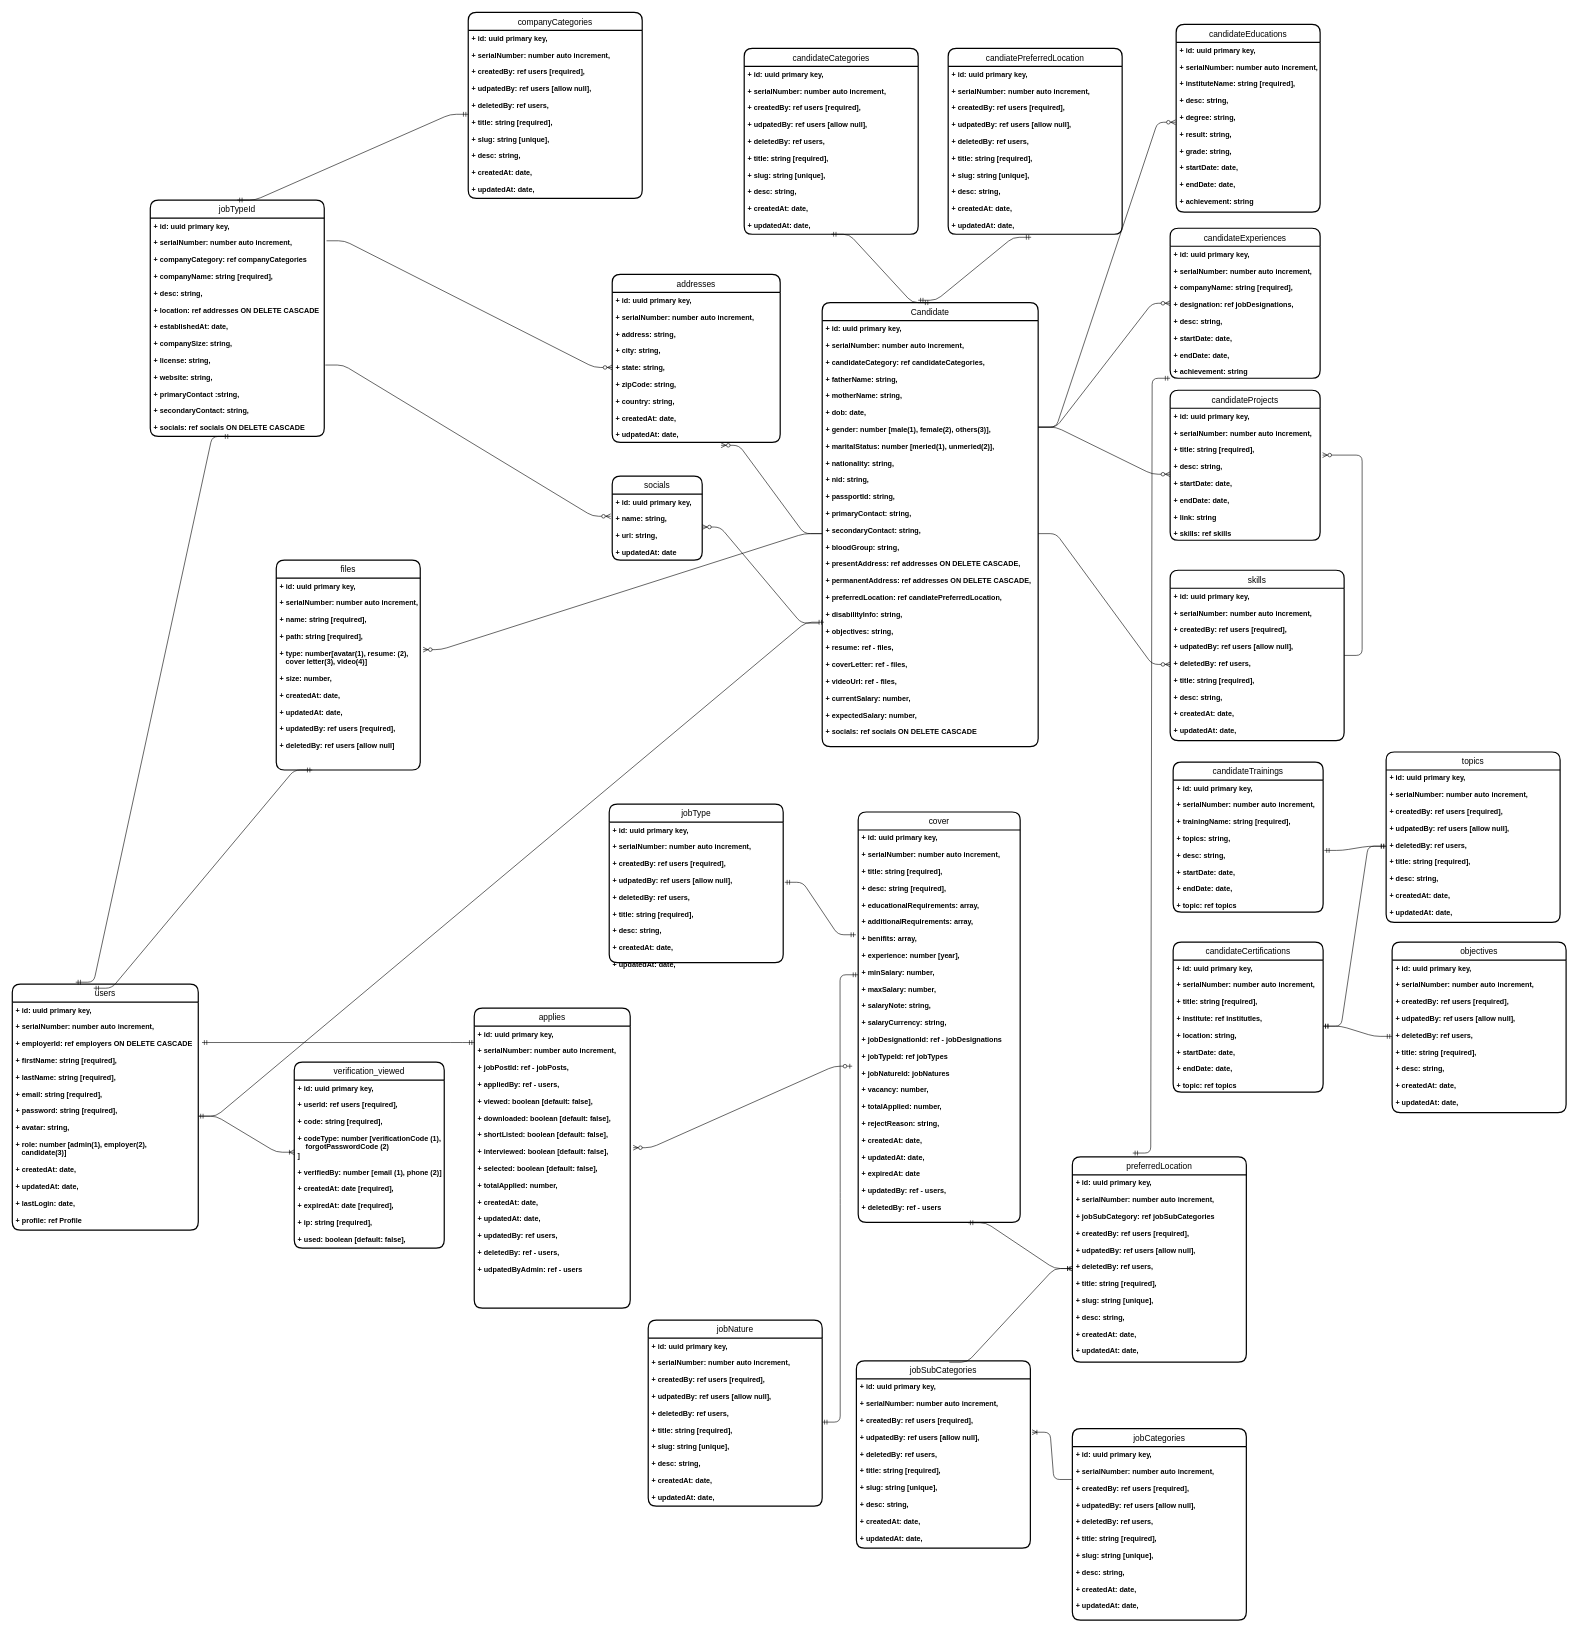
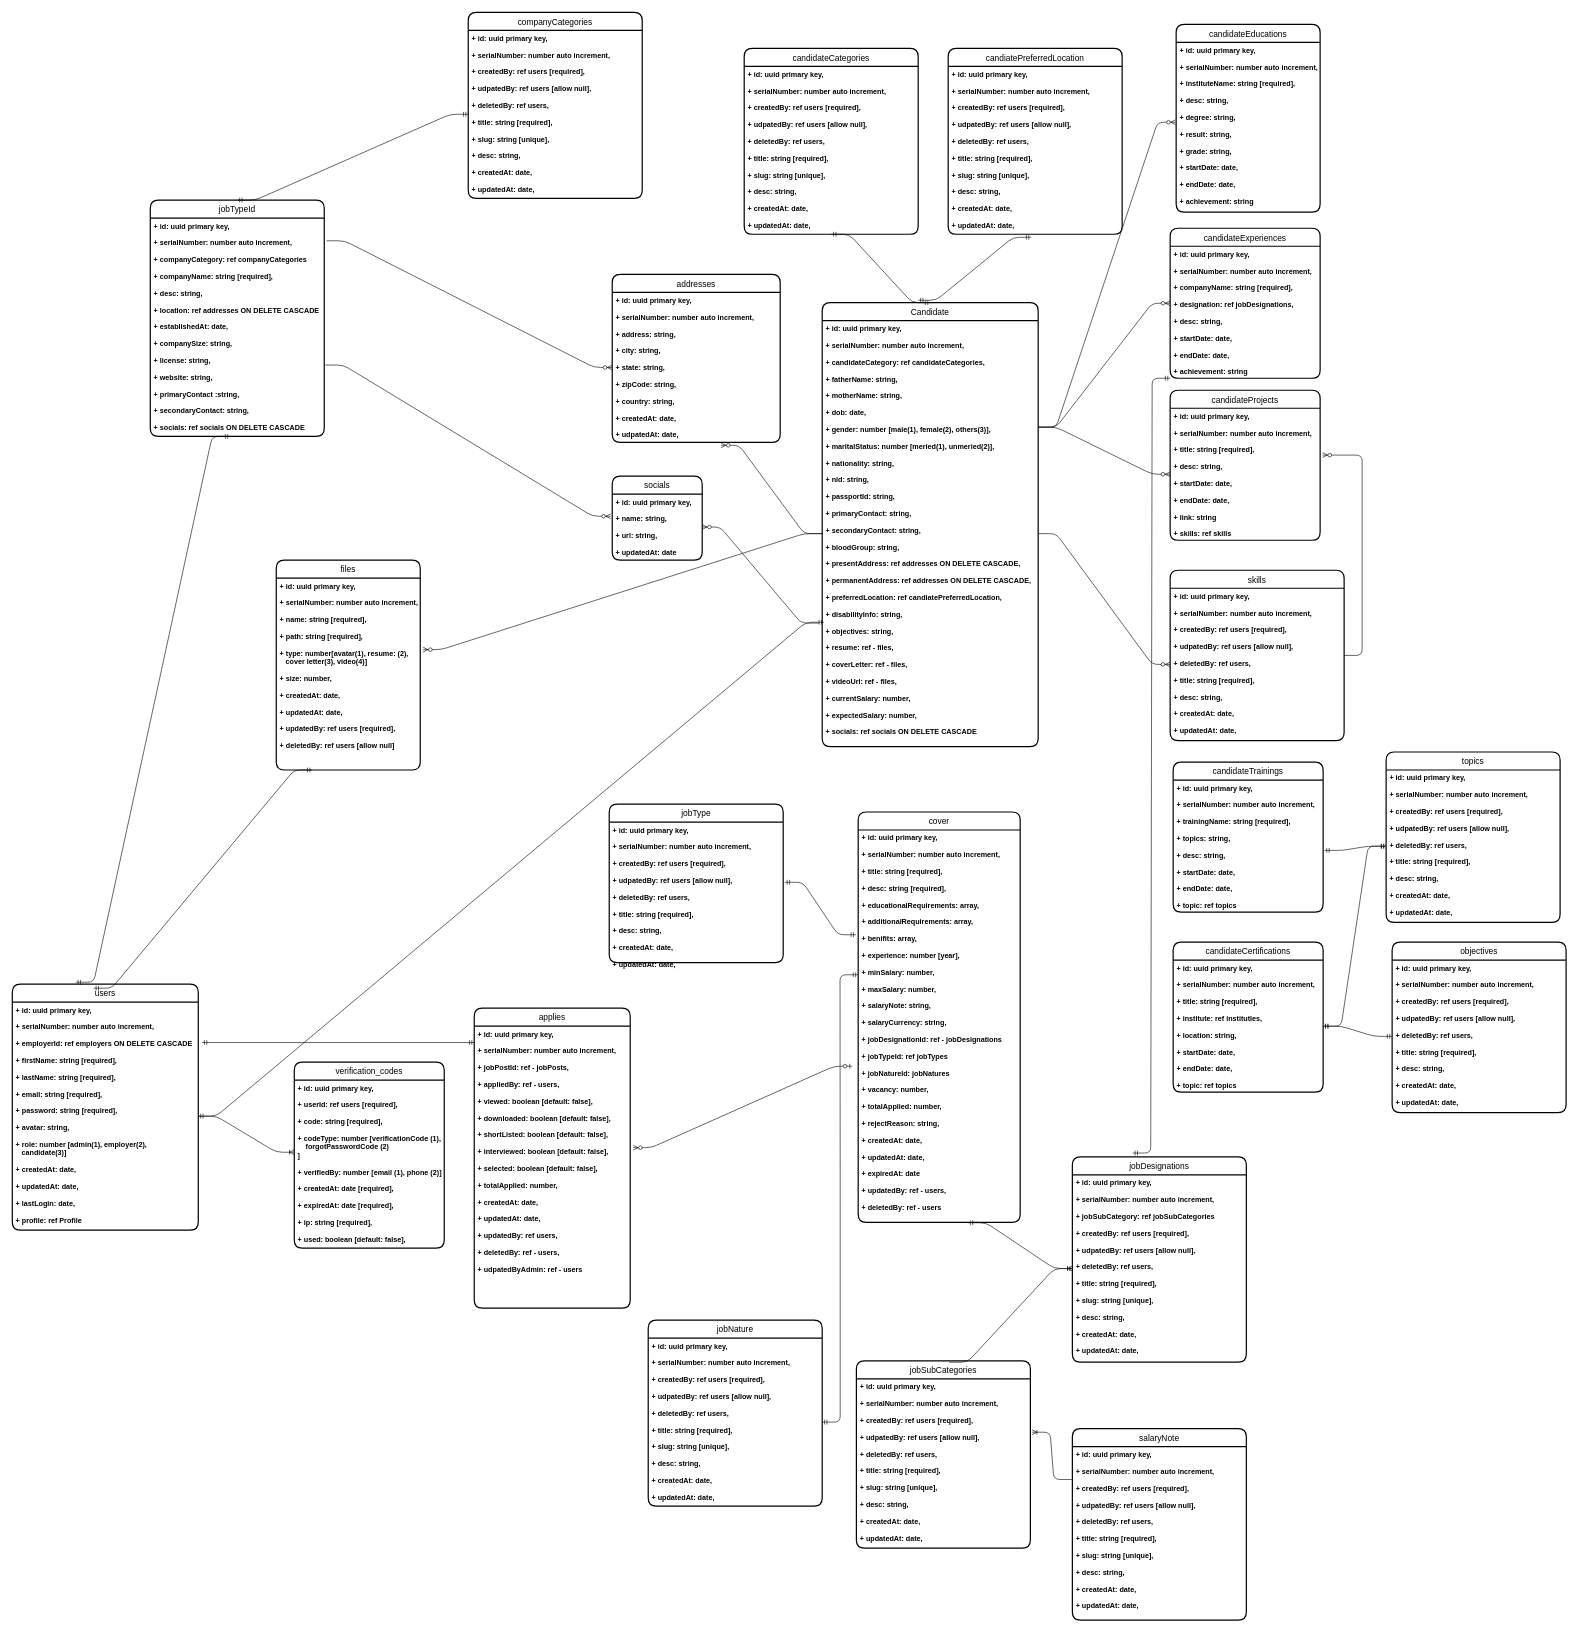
node "verification_viewed": label "verification_viewed" -> "verification_codes"
node "preferredLocation": label "preferredLocation" -> "jobDesignations"
node "jobCategories": label "jobCategories" -> "salaryNote"
